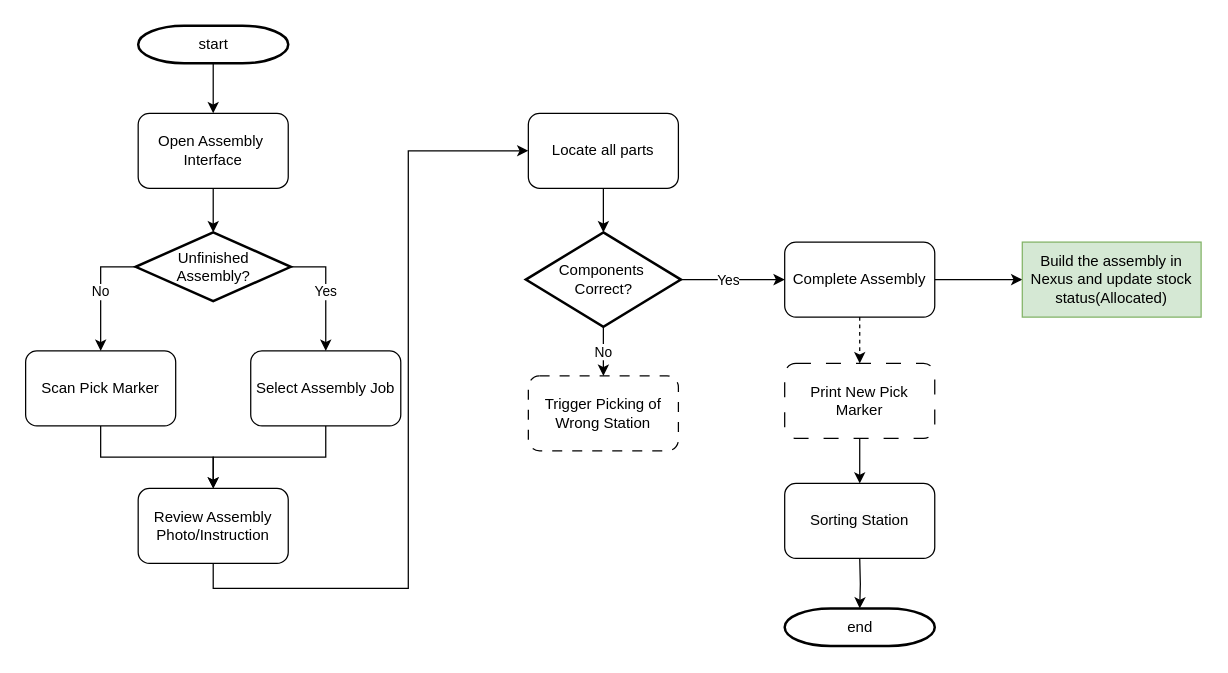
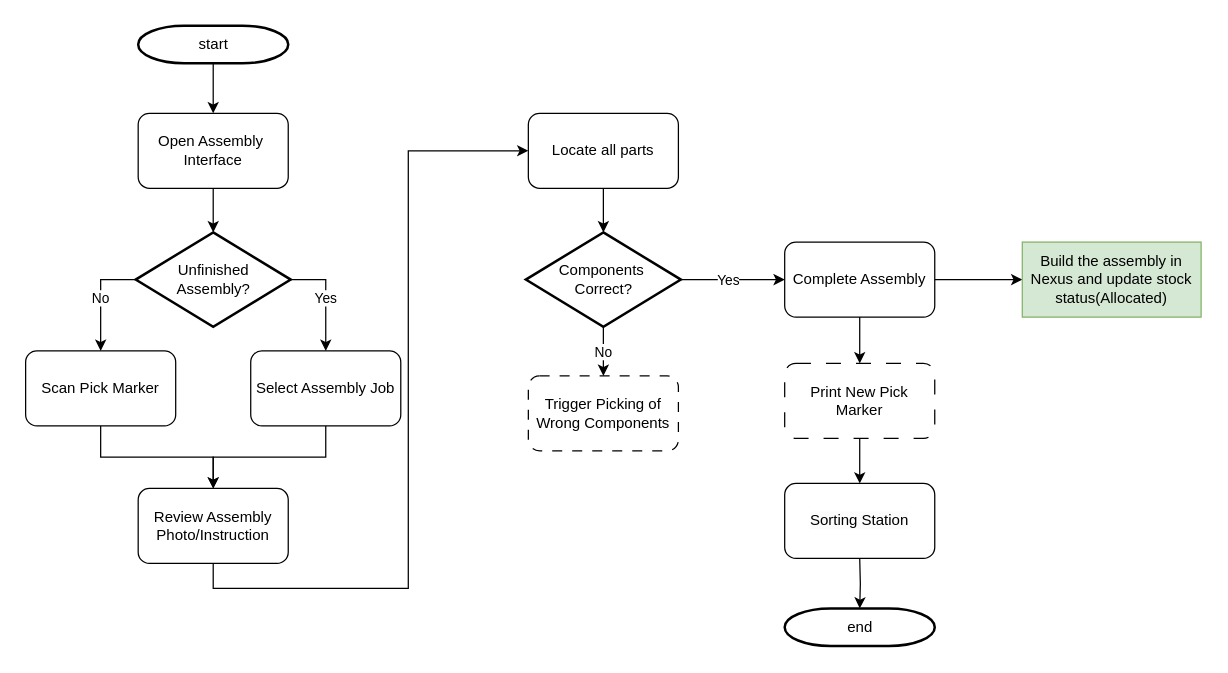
node "Unfinished Assembly?": size 155x69 -> 155x94
edge "Complete Assembly" -> "Print New Pick Marker": style dashed -> solid
node "Trigger Picking of Wrong Station": label "Trigger Picking of Wrong Station" -> "Trigger Picking of Wrong Components"
